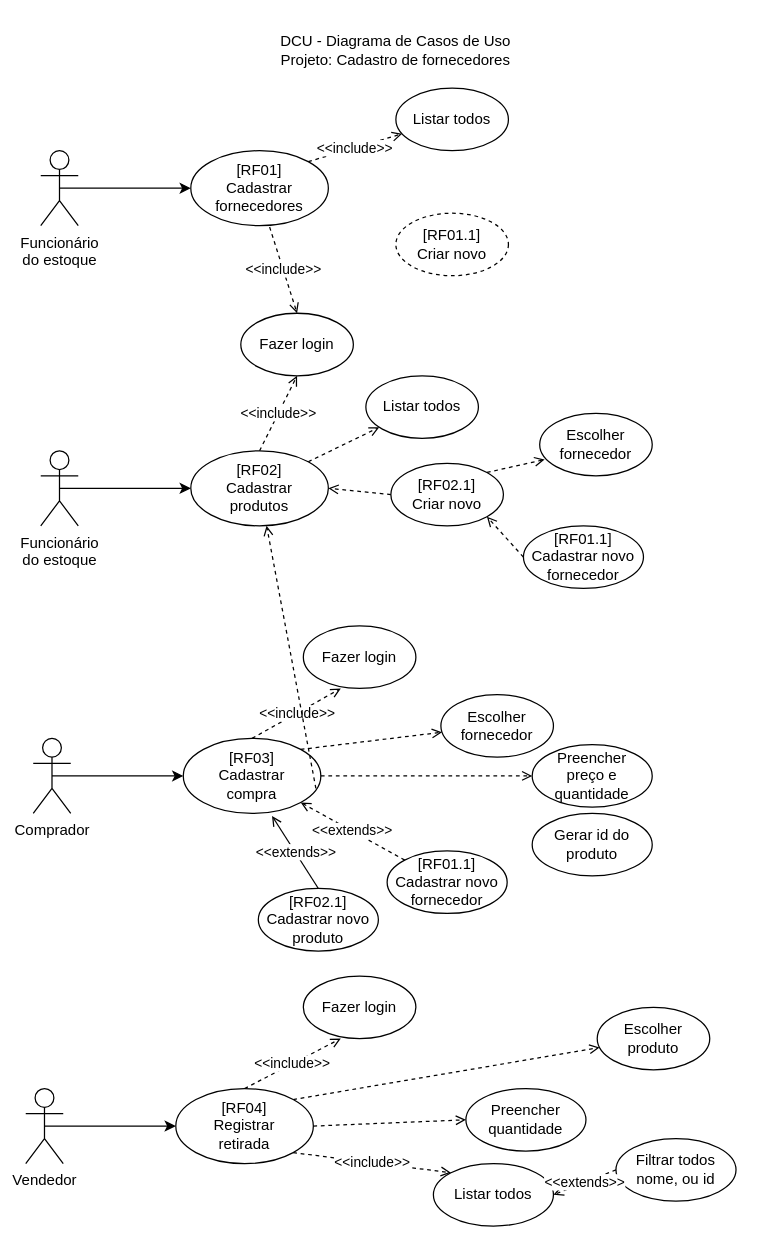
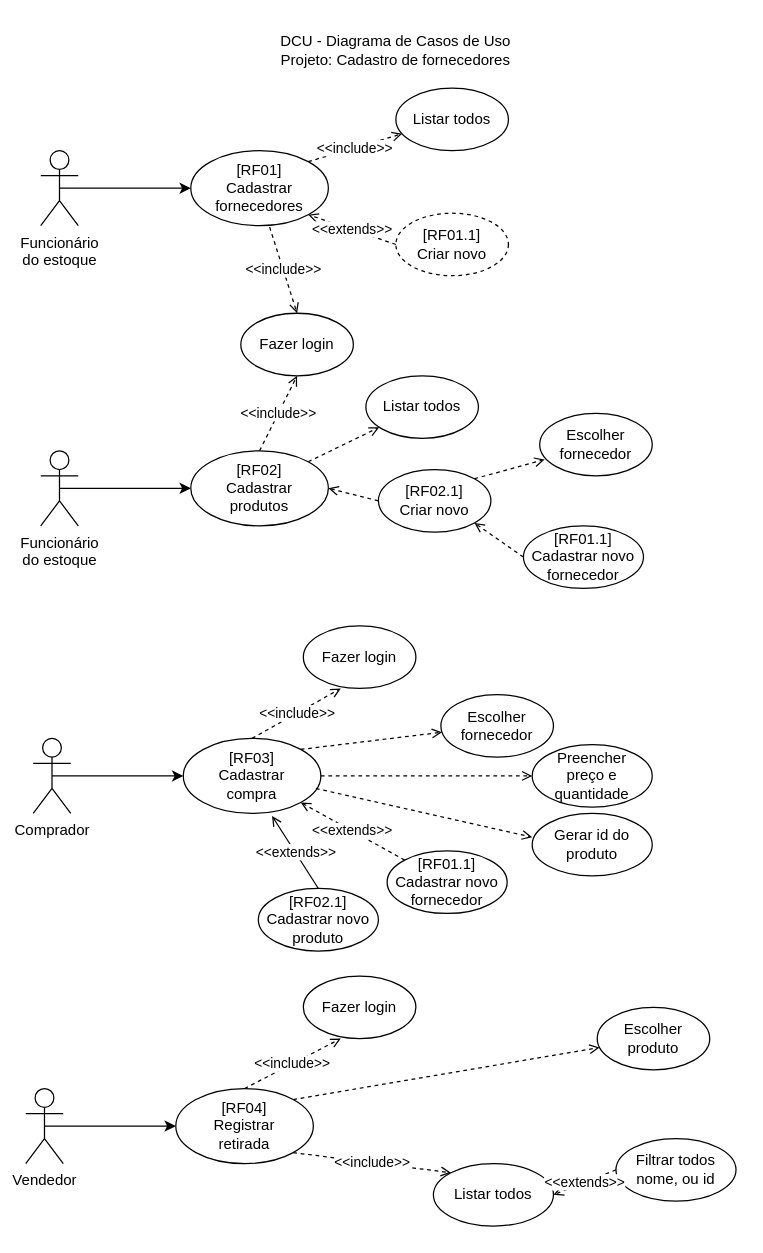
edge "[RF01.1] Criar novo" -> "[RF01] Cadastrar fornecedores": added, label "<<extends>>"
node "[RF02.1] Criar novo": moved (447, 494) -> (434, 501)
edge "[RF03] Cadastrar compra" -> "[RF02] Cadastrar produtos": now "[RF03] Cadastrar compra" -> "Gerar id do produto"
node "Preencher quantidade": removed
edge "[RF04] Registrar retirada" -> "Preencher quantidade": removed
